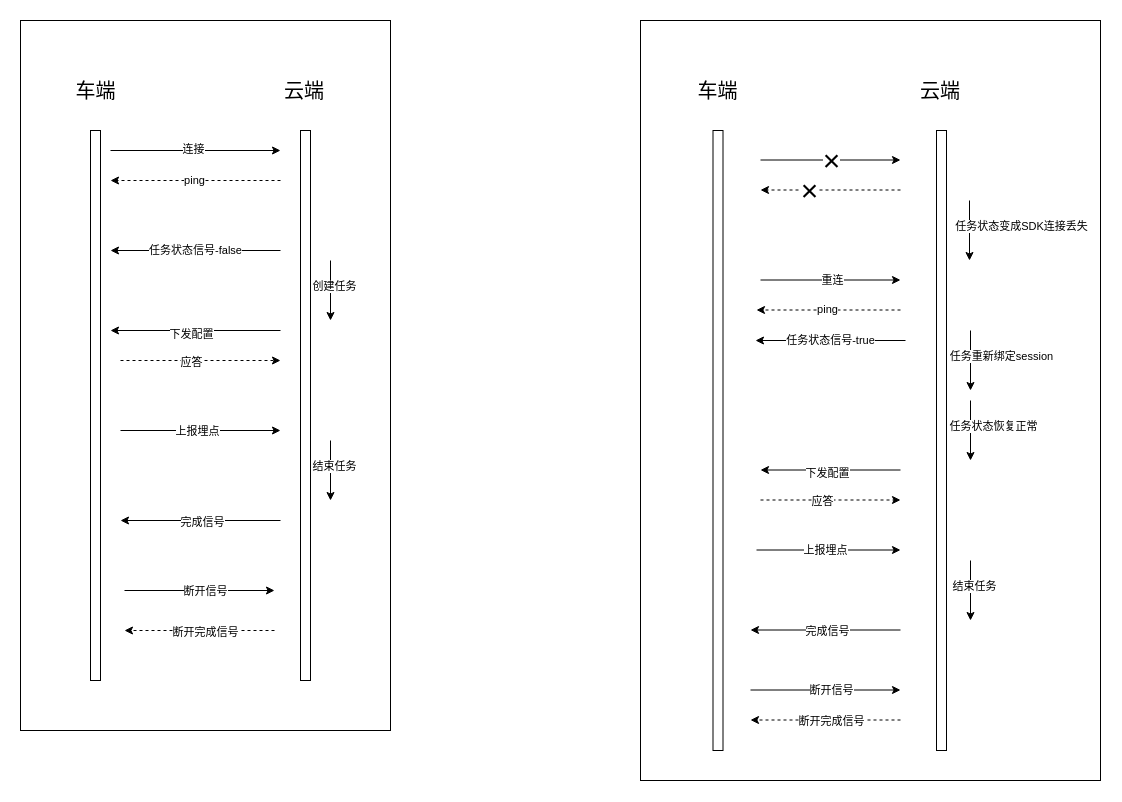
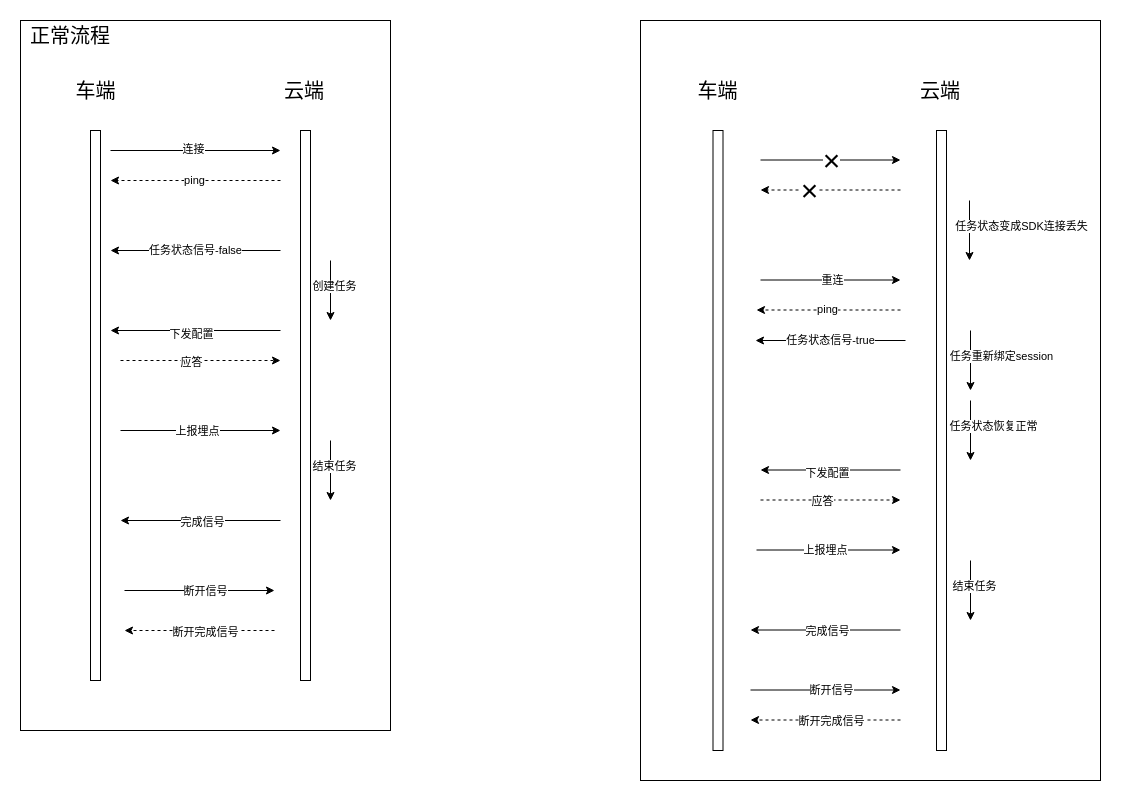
node "正常流程": added
